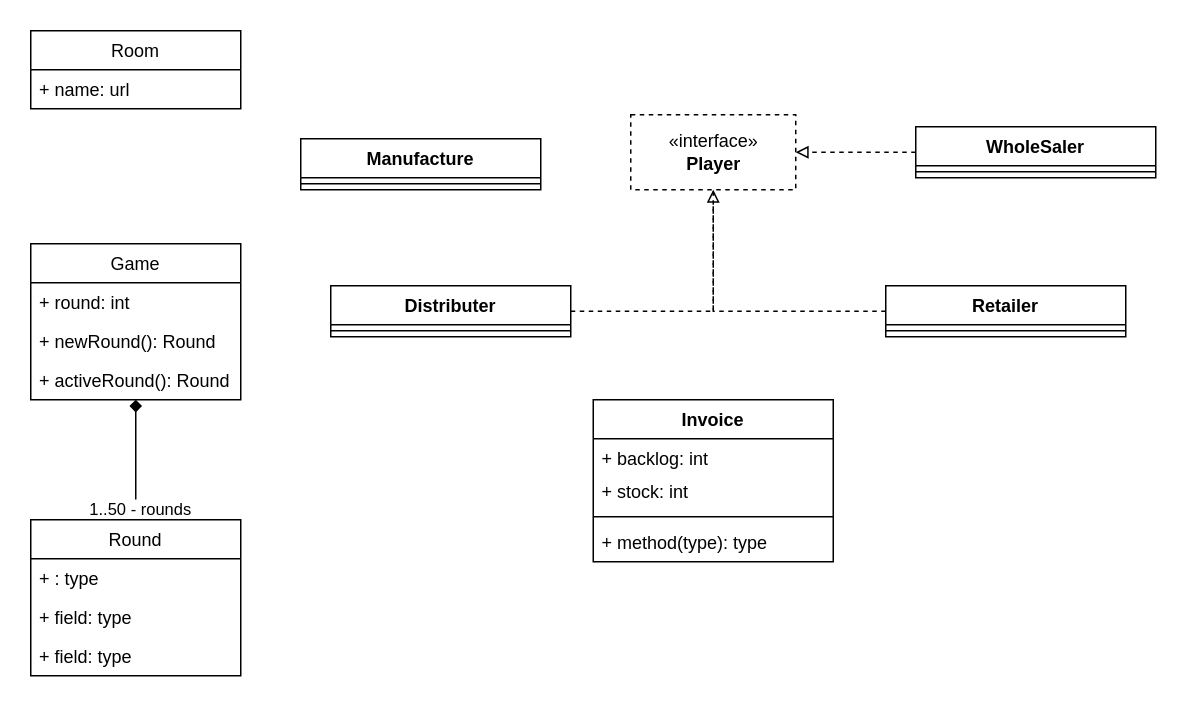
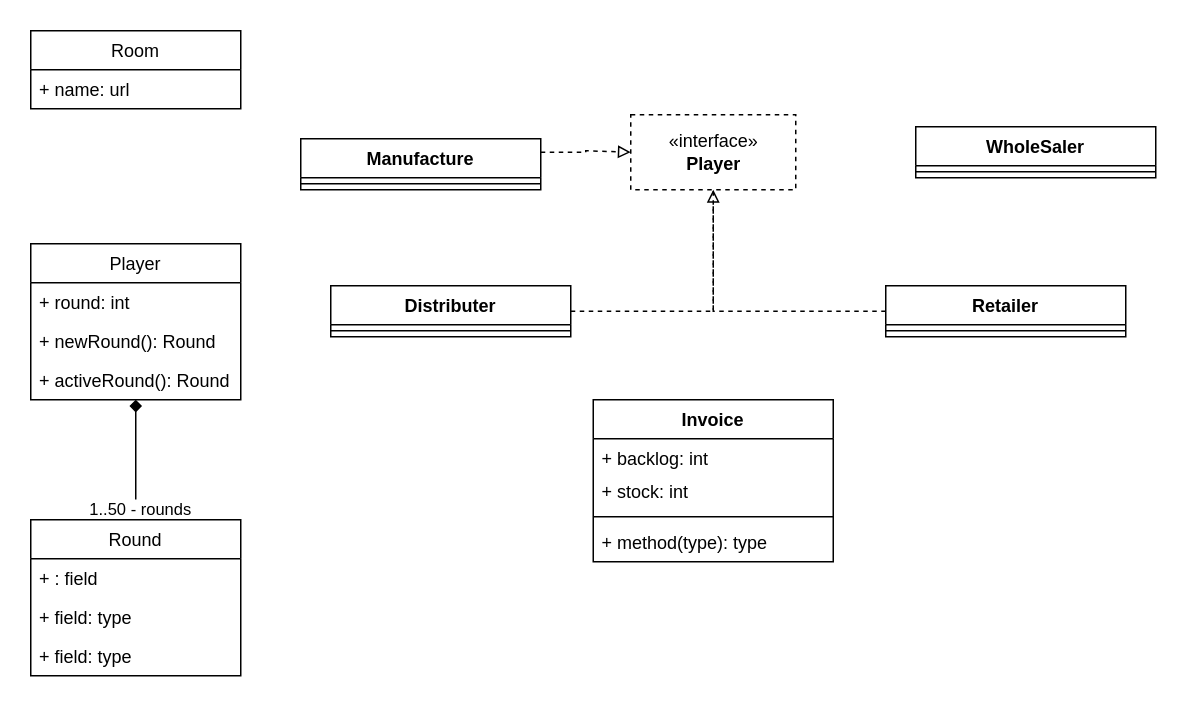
edge "Manufacture" -> "«interface» Player": added
edge "WholeSaler" -> "«interface» Player": removed
node "Game": label "Game" -> "Player"
node "+ : type": label "+ : type" -> "+ : field"
